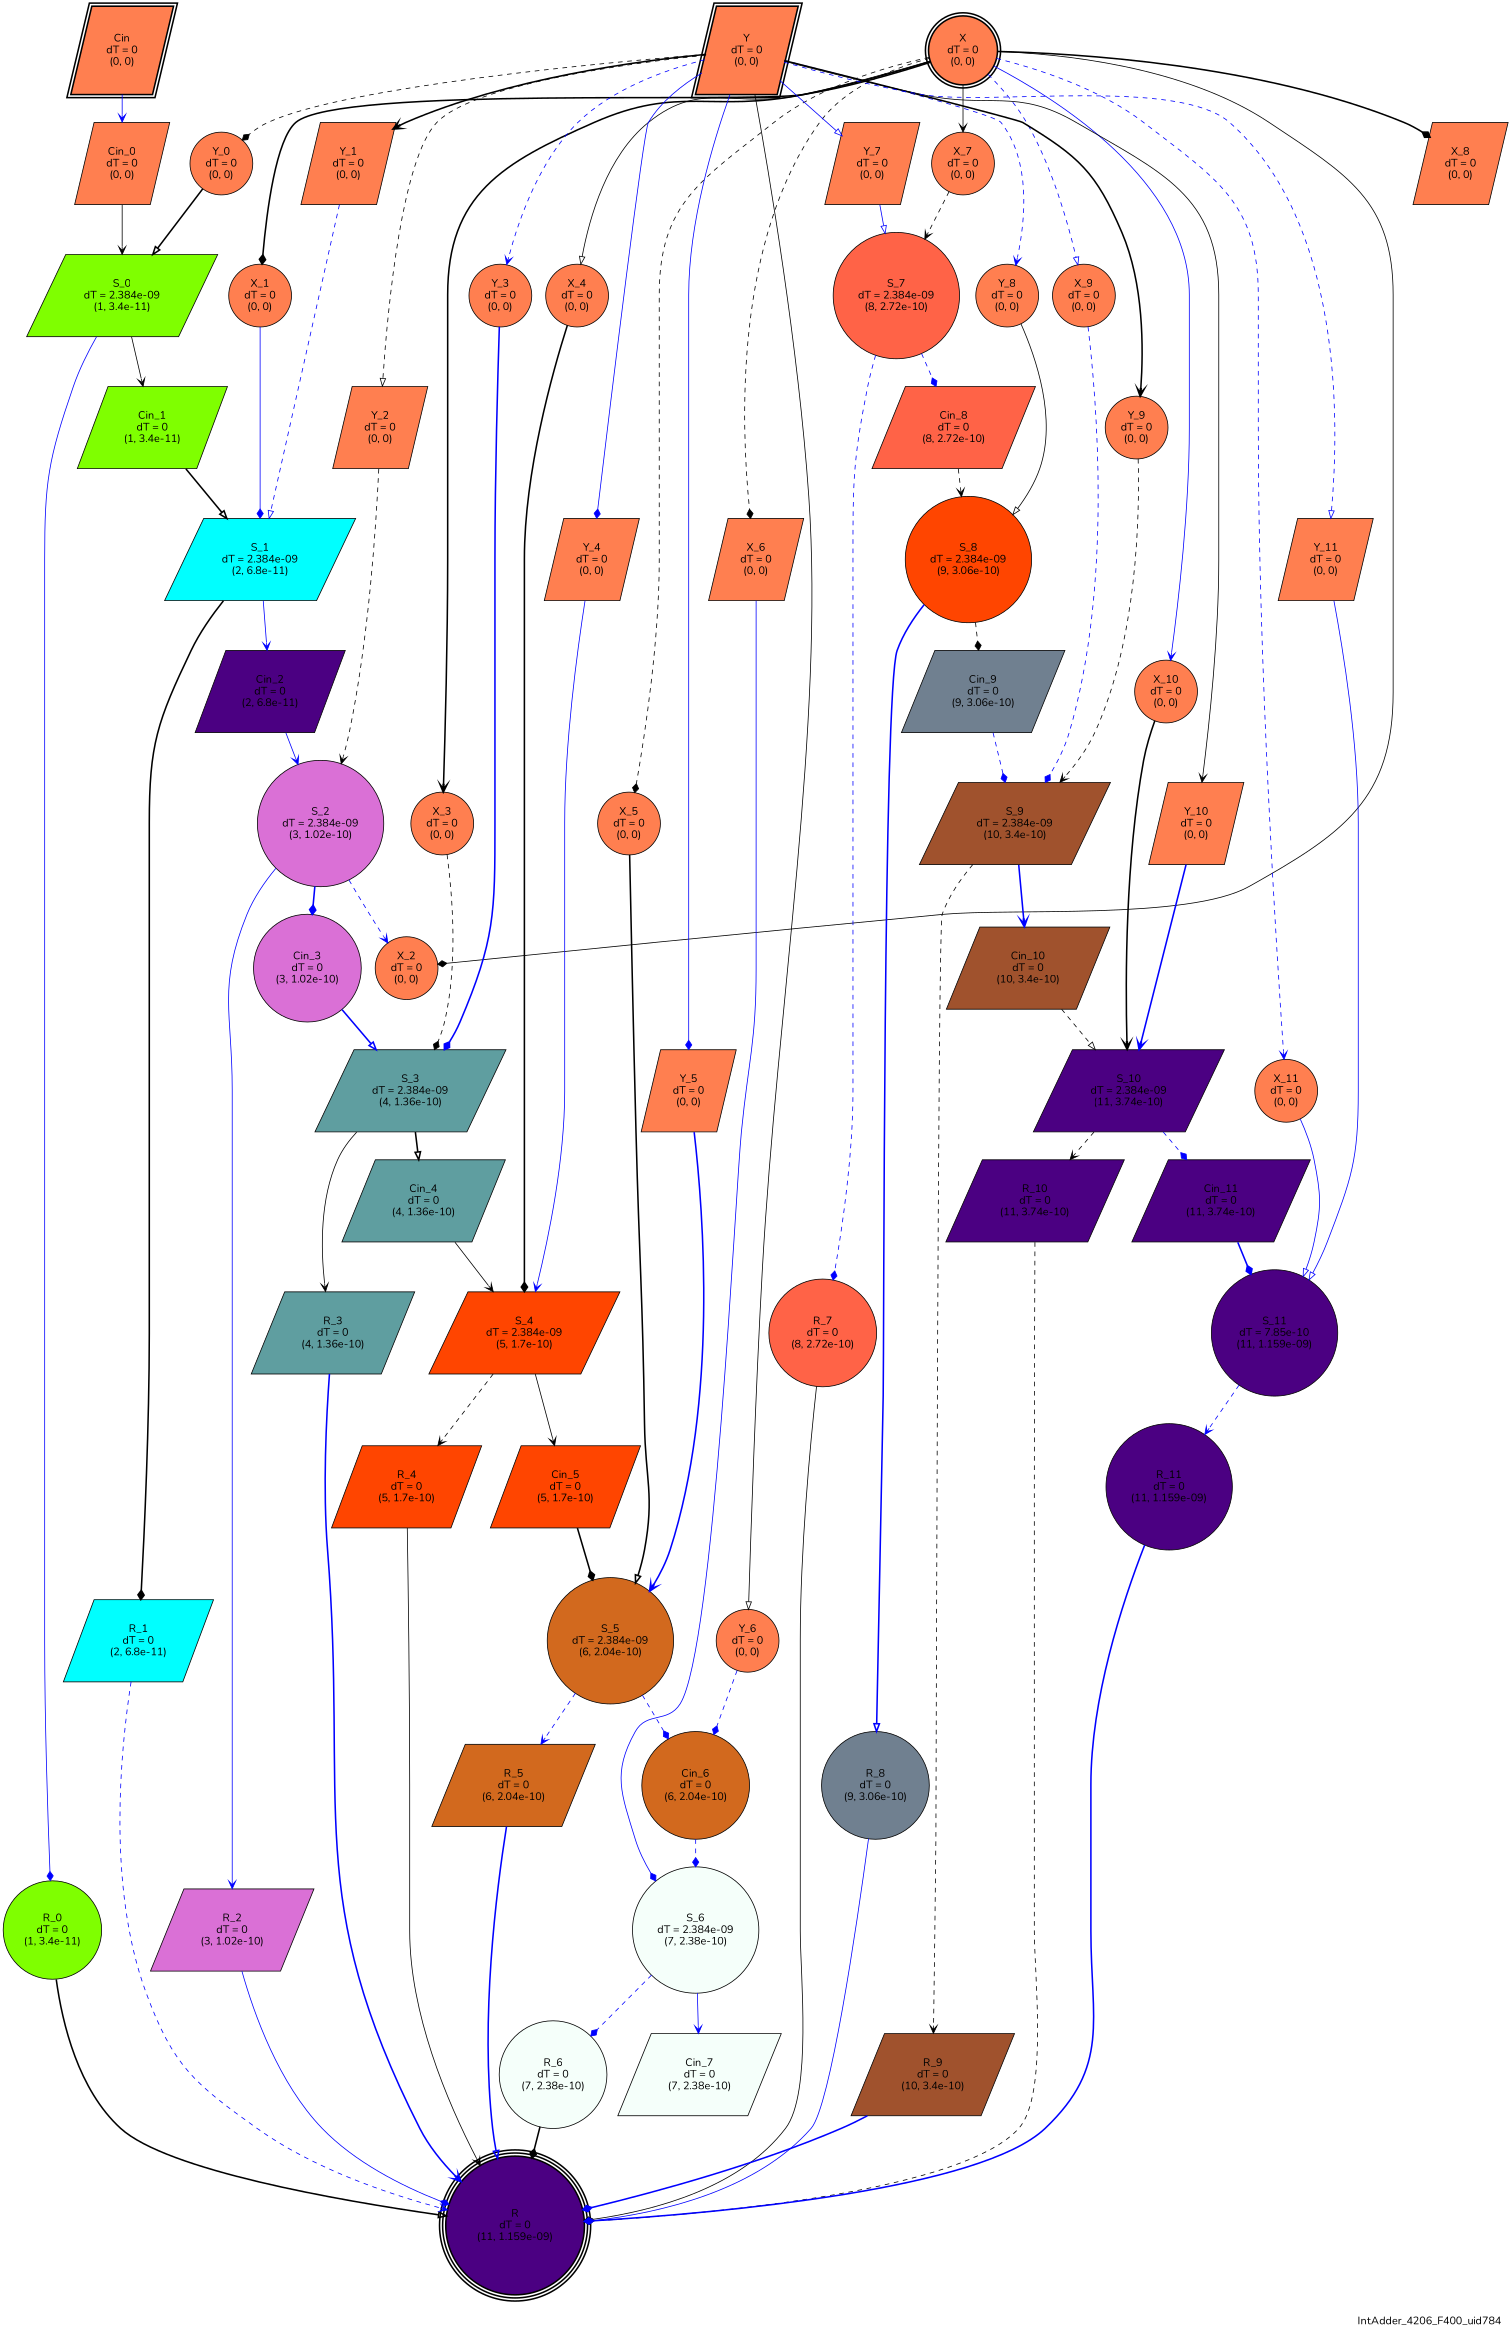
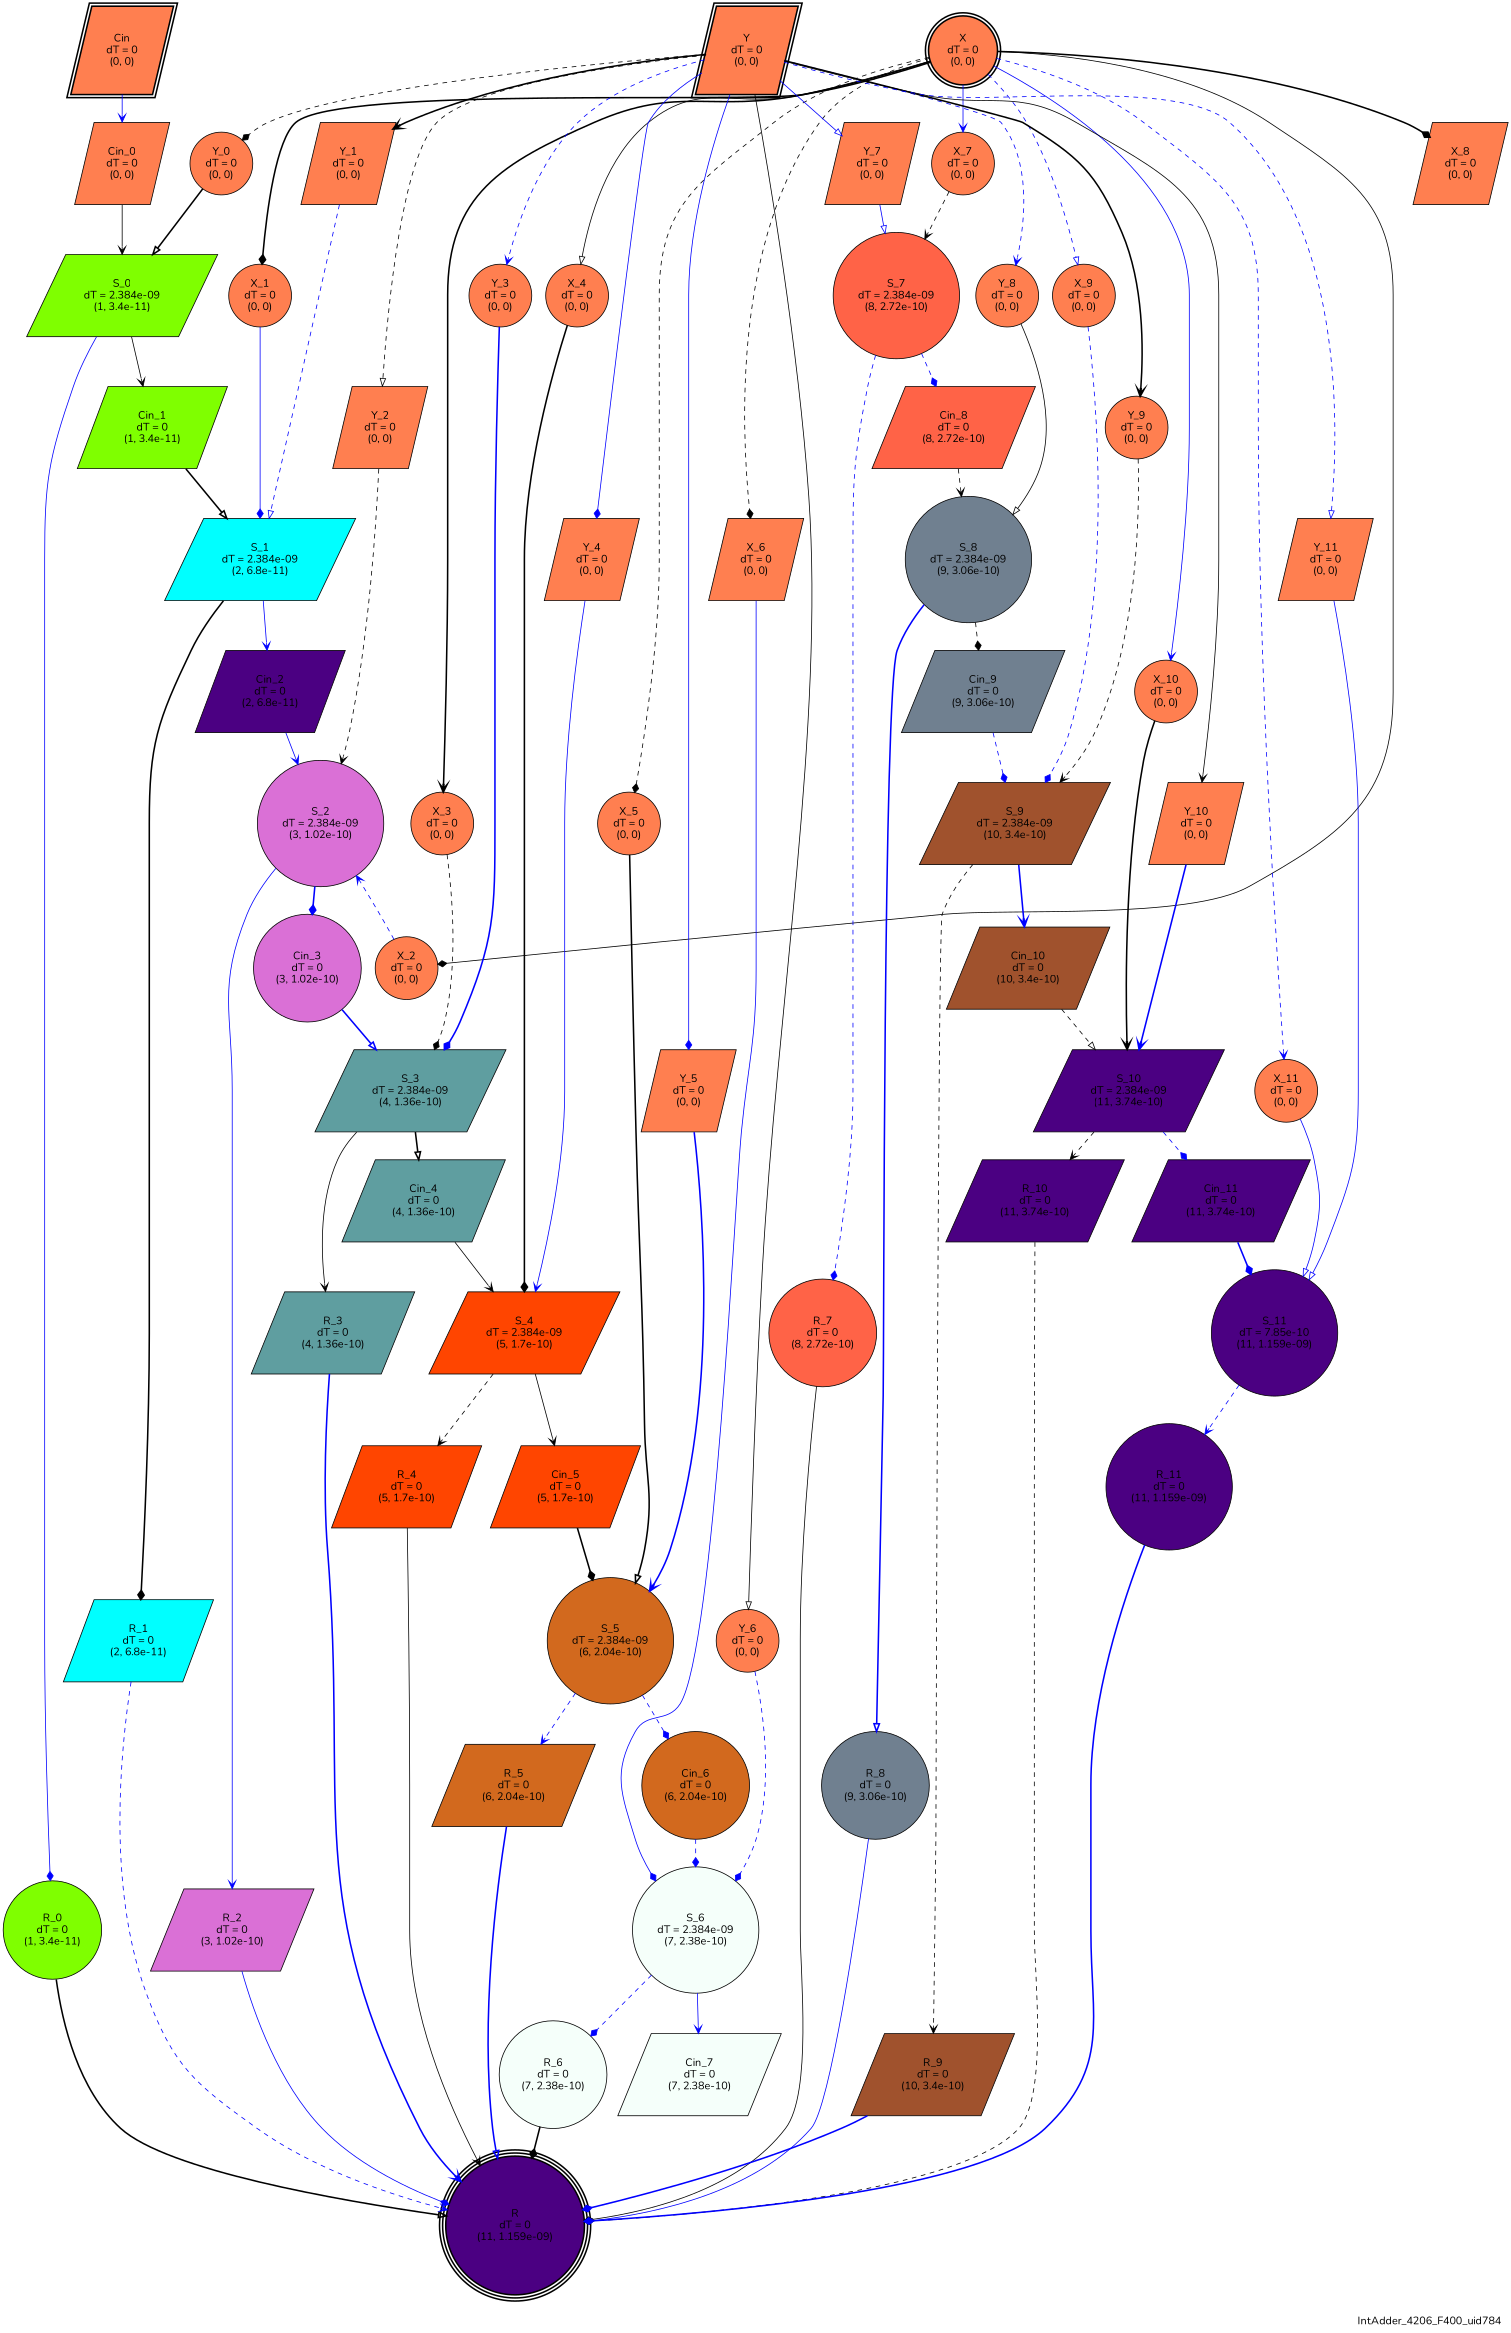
edge "X dT = 0 (0, 0)" -> "X_7 dT = 0 (0, 0)": color black -> blue
node "S_8 dT = 2.384e-09 (9, 3.06e-10)": fillcolor orangered -> slategray
edge "S_2 dT = 2.384e-09 (3, 1.02e-10)" -> "X_2 dT = 0 (0, 0)": reversed
edge "Y_6 dT = 0 (0, 0)" -> "Cin_6 dT = 0 (6, 2.04e-10)": now "Y_6 dT = 0 (0, 0)" -> "S_6 dT = 2.384e-09 (7, 2.38e-10)"
